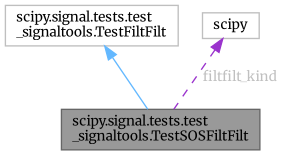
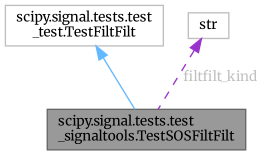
node "scipy.signal.tests.test _signaltools.TestFiltFilt": label "scipy.signal.tests.test _signaltools.TestFiltFilt" -> "scipy.signal.tests.test _test.TestFiltFilt"
node "scipy": label "scipy" -> "str"
